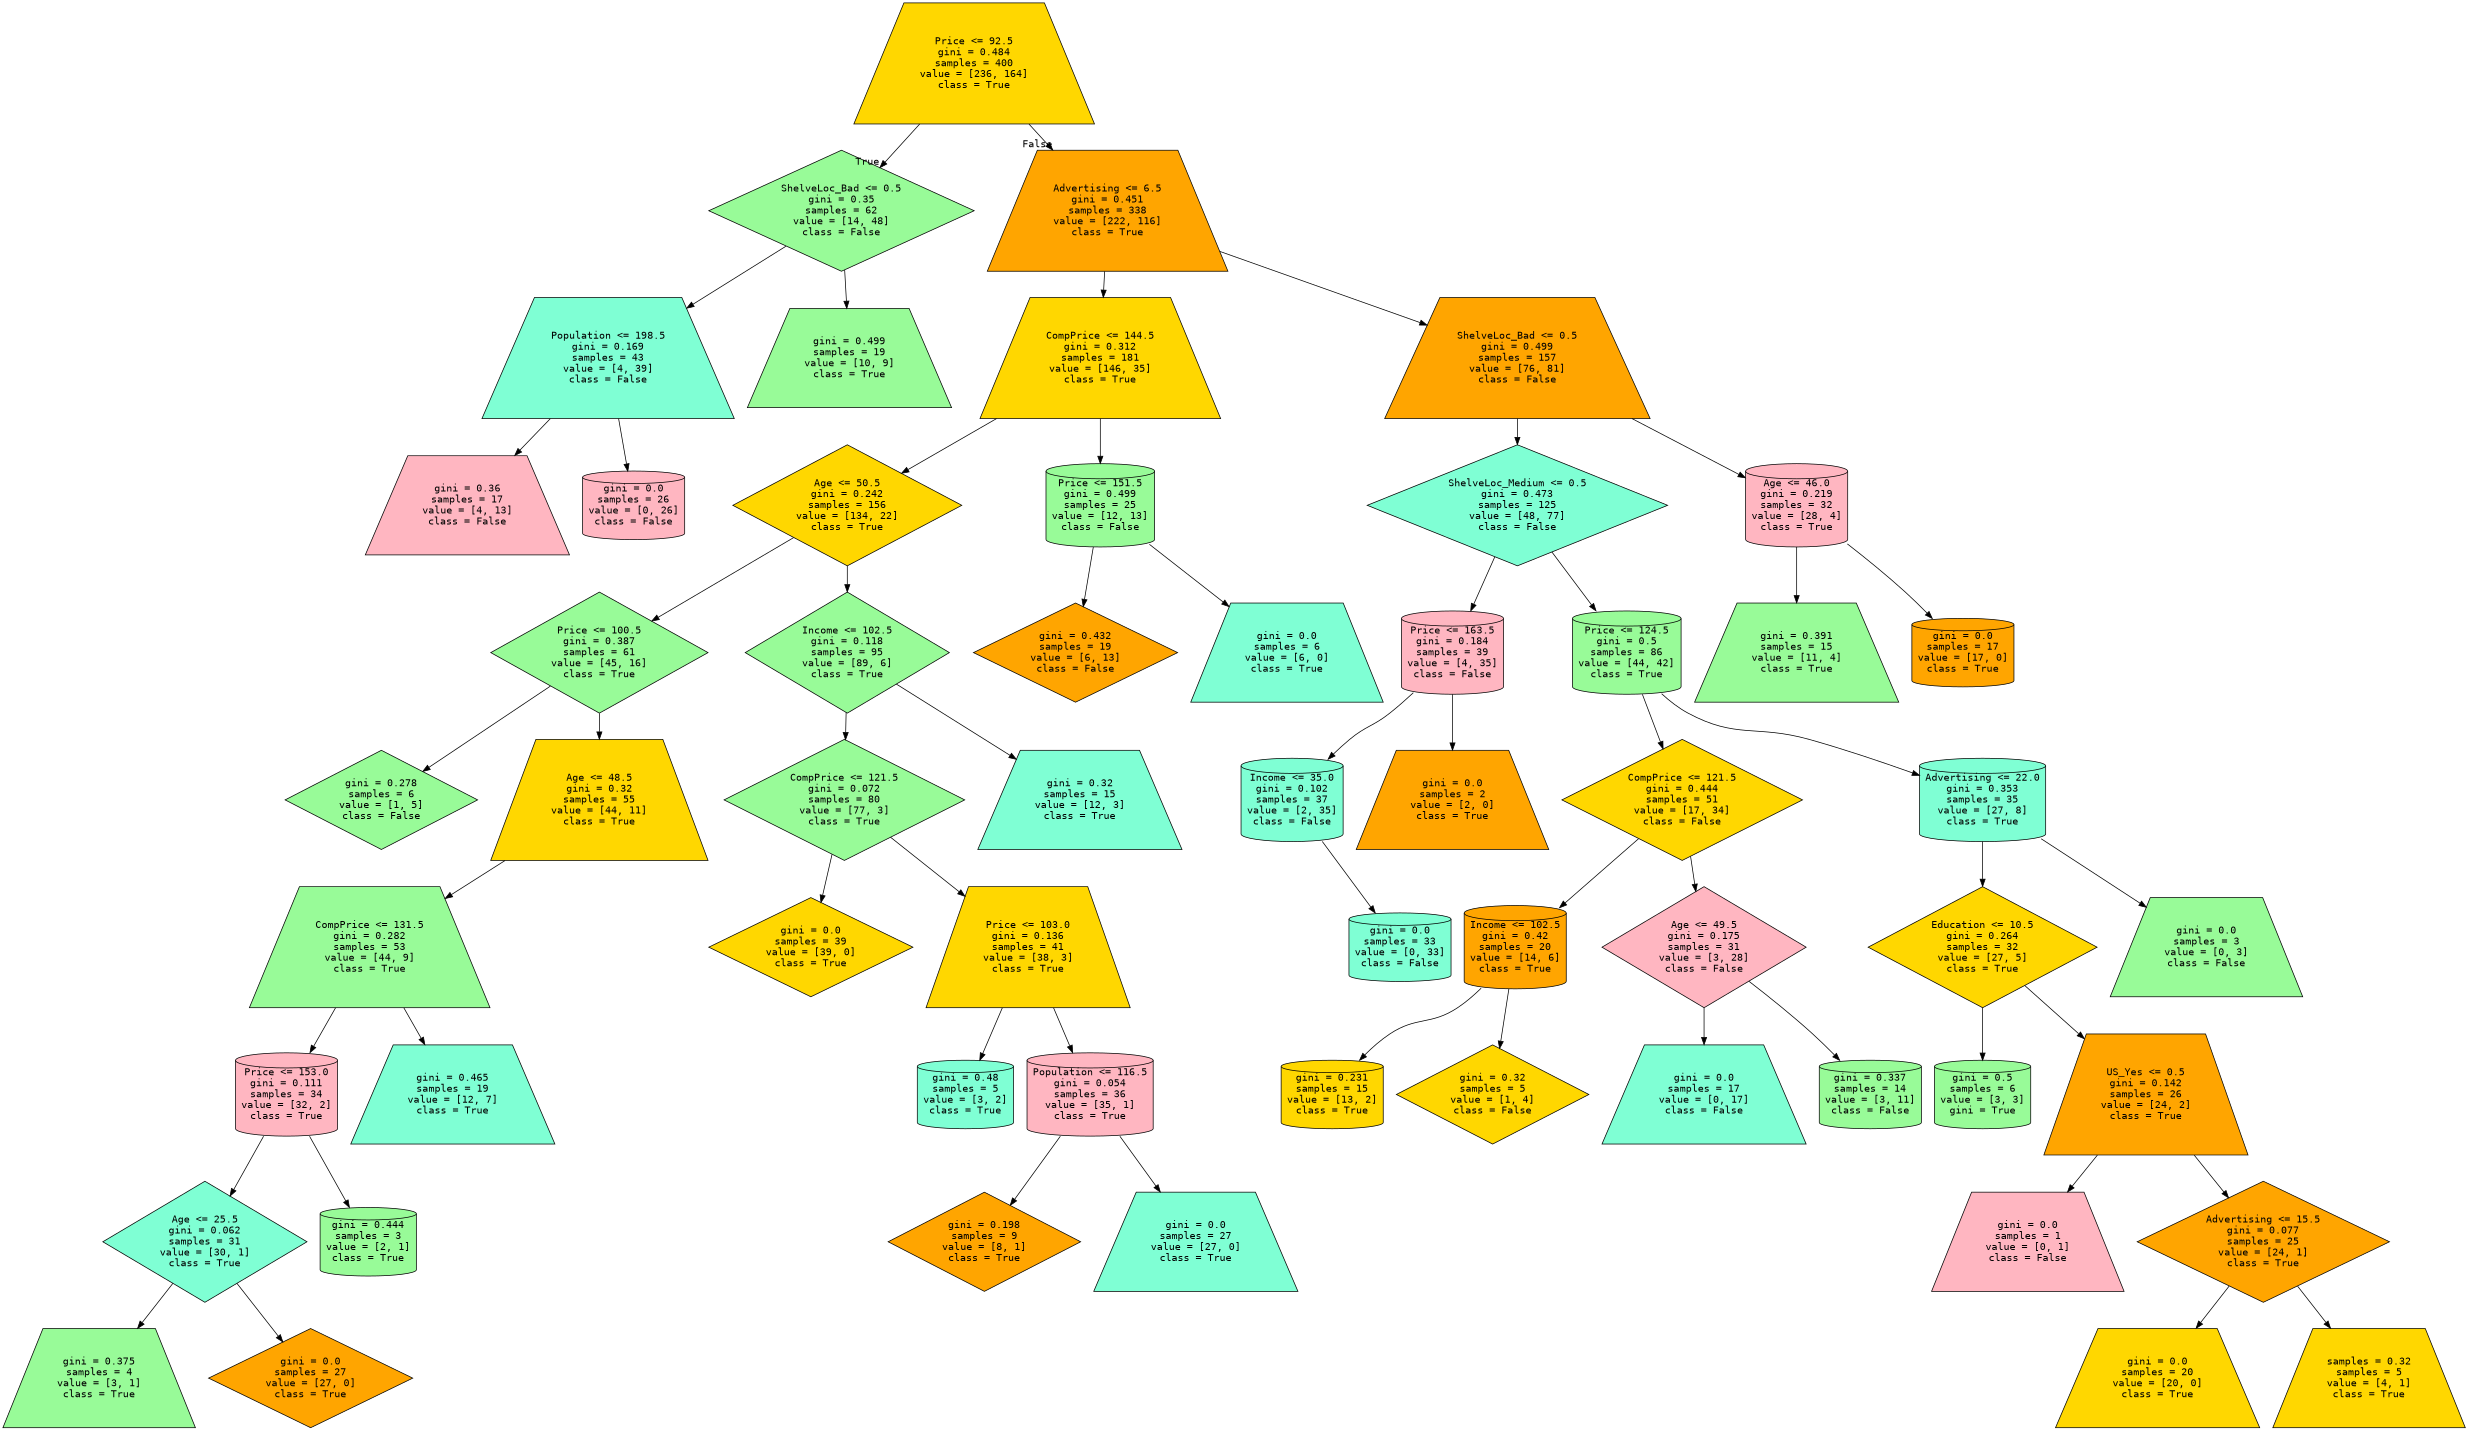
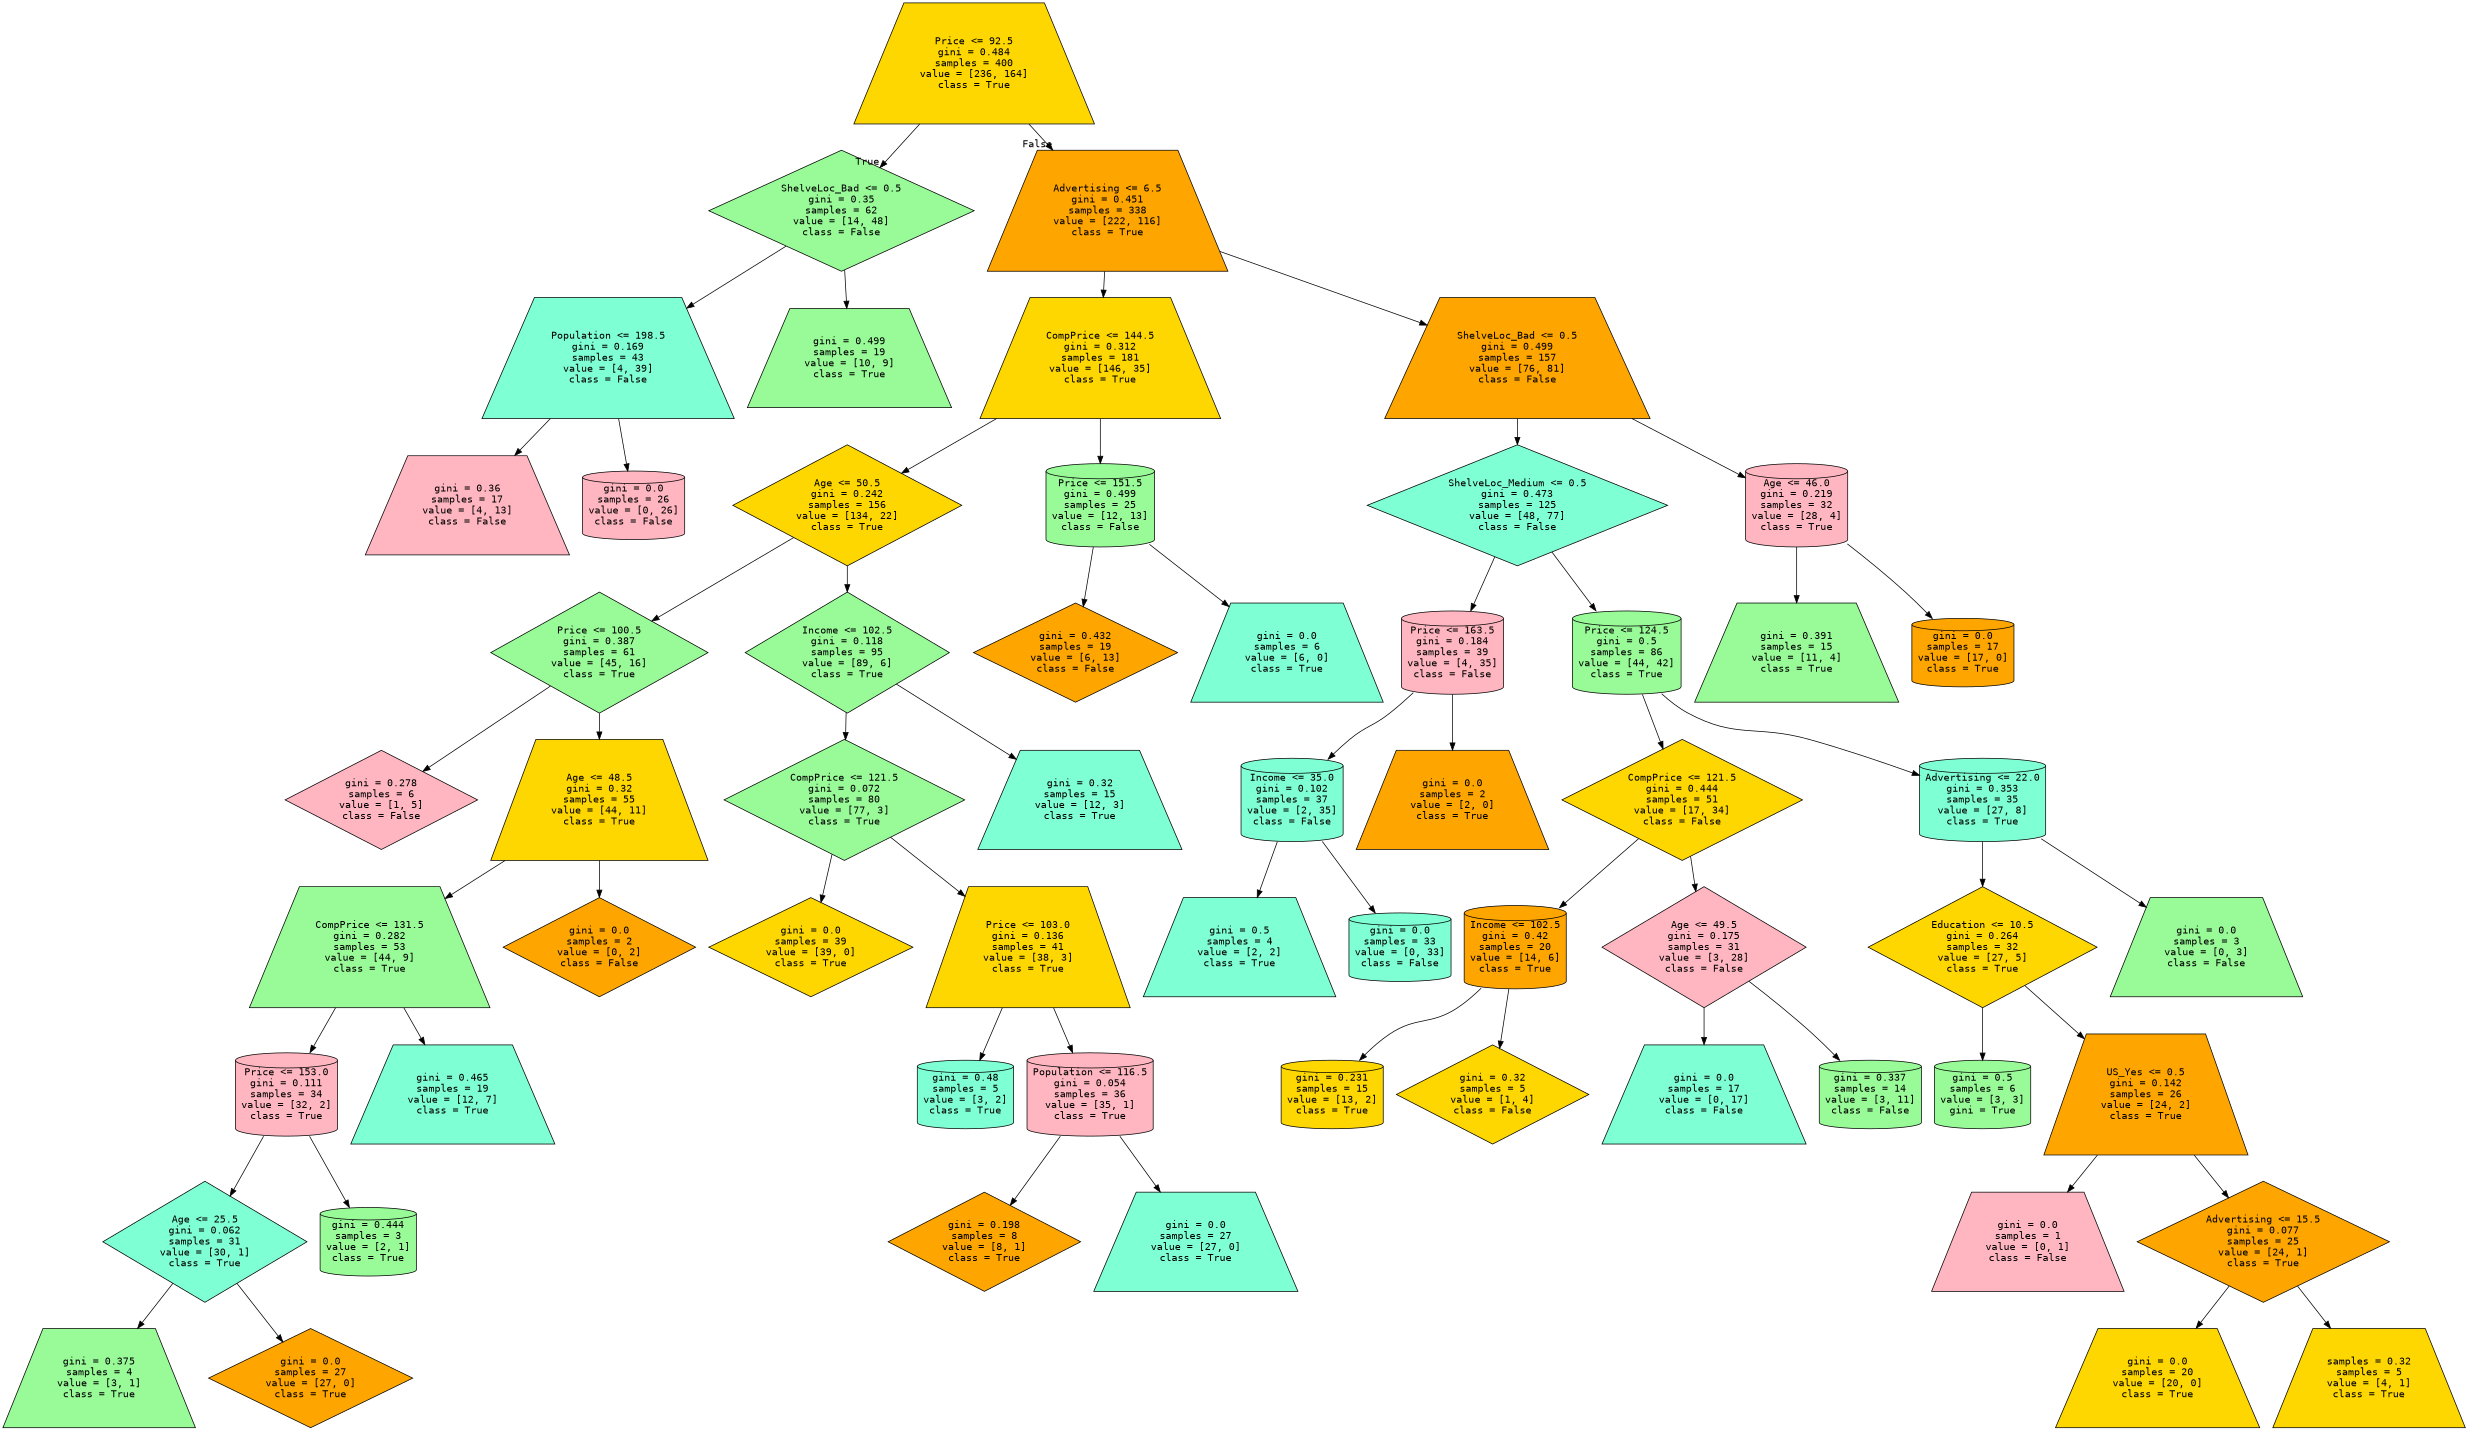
node "gini = 0.278 samples = 6 value = [1, 5] class = False": fillcolor palegreen -> lightpink
node "gini = 0.0 samples = 2 value = [0, 2] class = False": added
node "gini = 0.5 samples = 4 value = [2, 2] class = True": added
node "gini = 0.198 samples = 9 value = [8, 1] class = True": label "gini = 0.198 samples = 9 value = [8, 1] class = True" -> "gini = 0.198 samples = 8 value = [8, 1] class = True"
